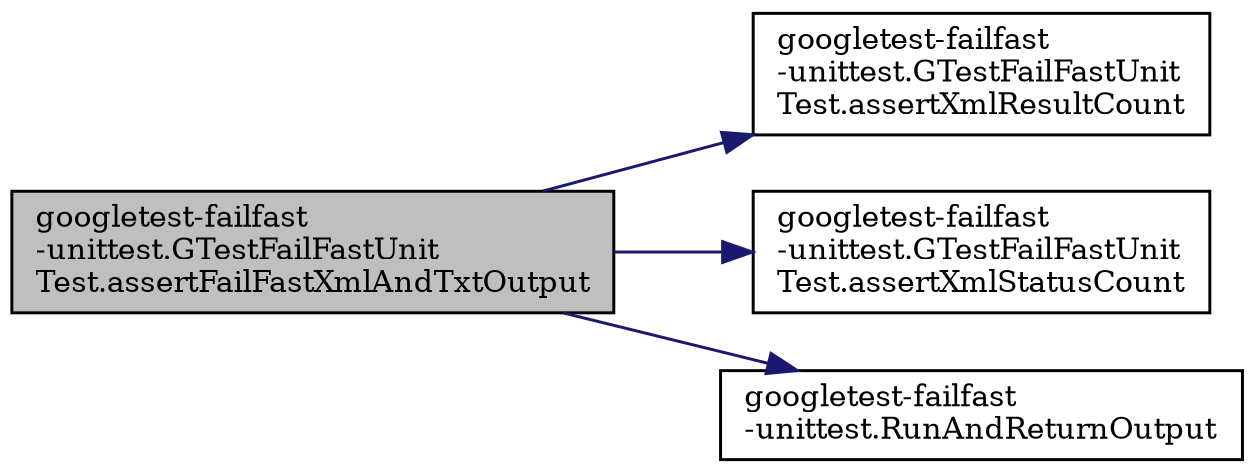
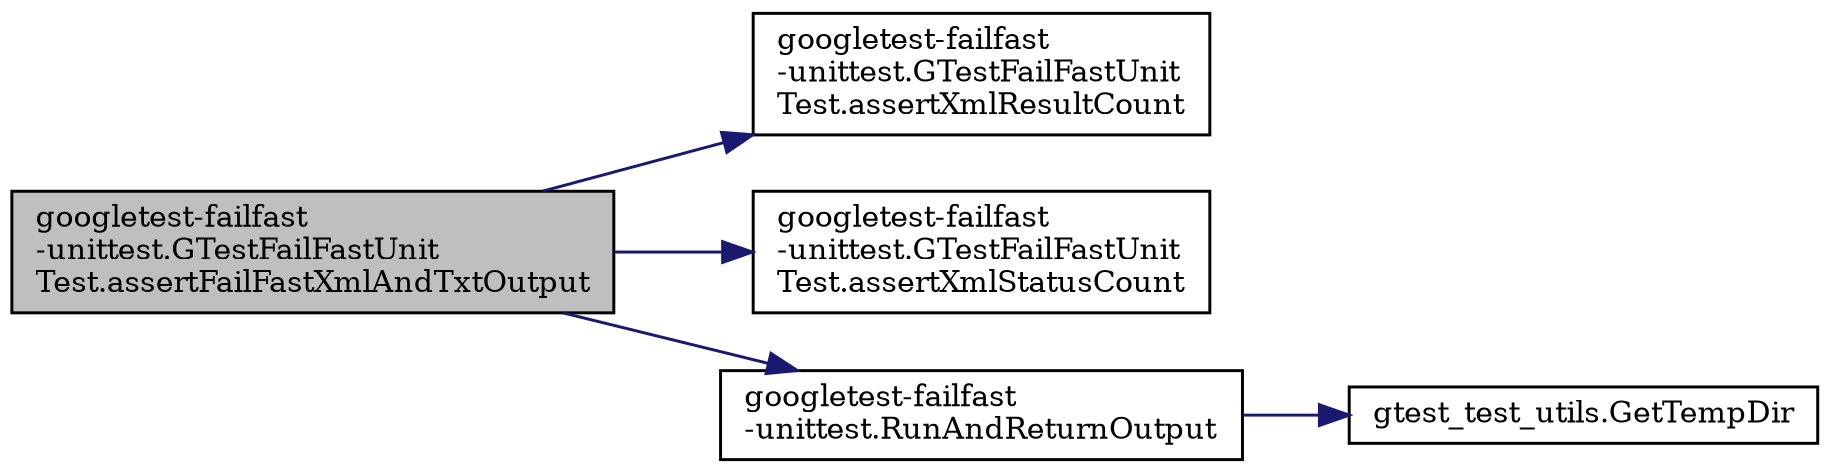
node "gtest_test_utils.GetTempDir": added
